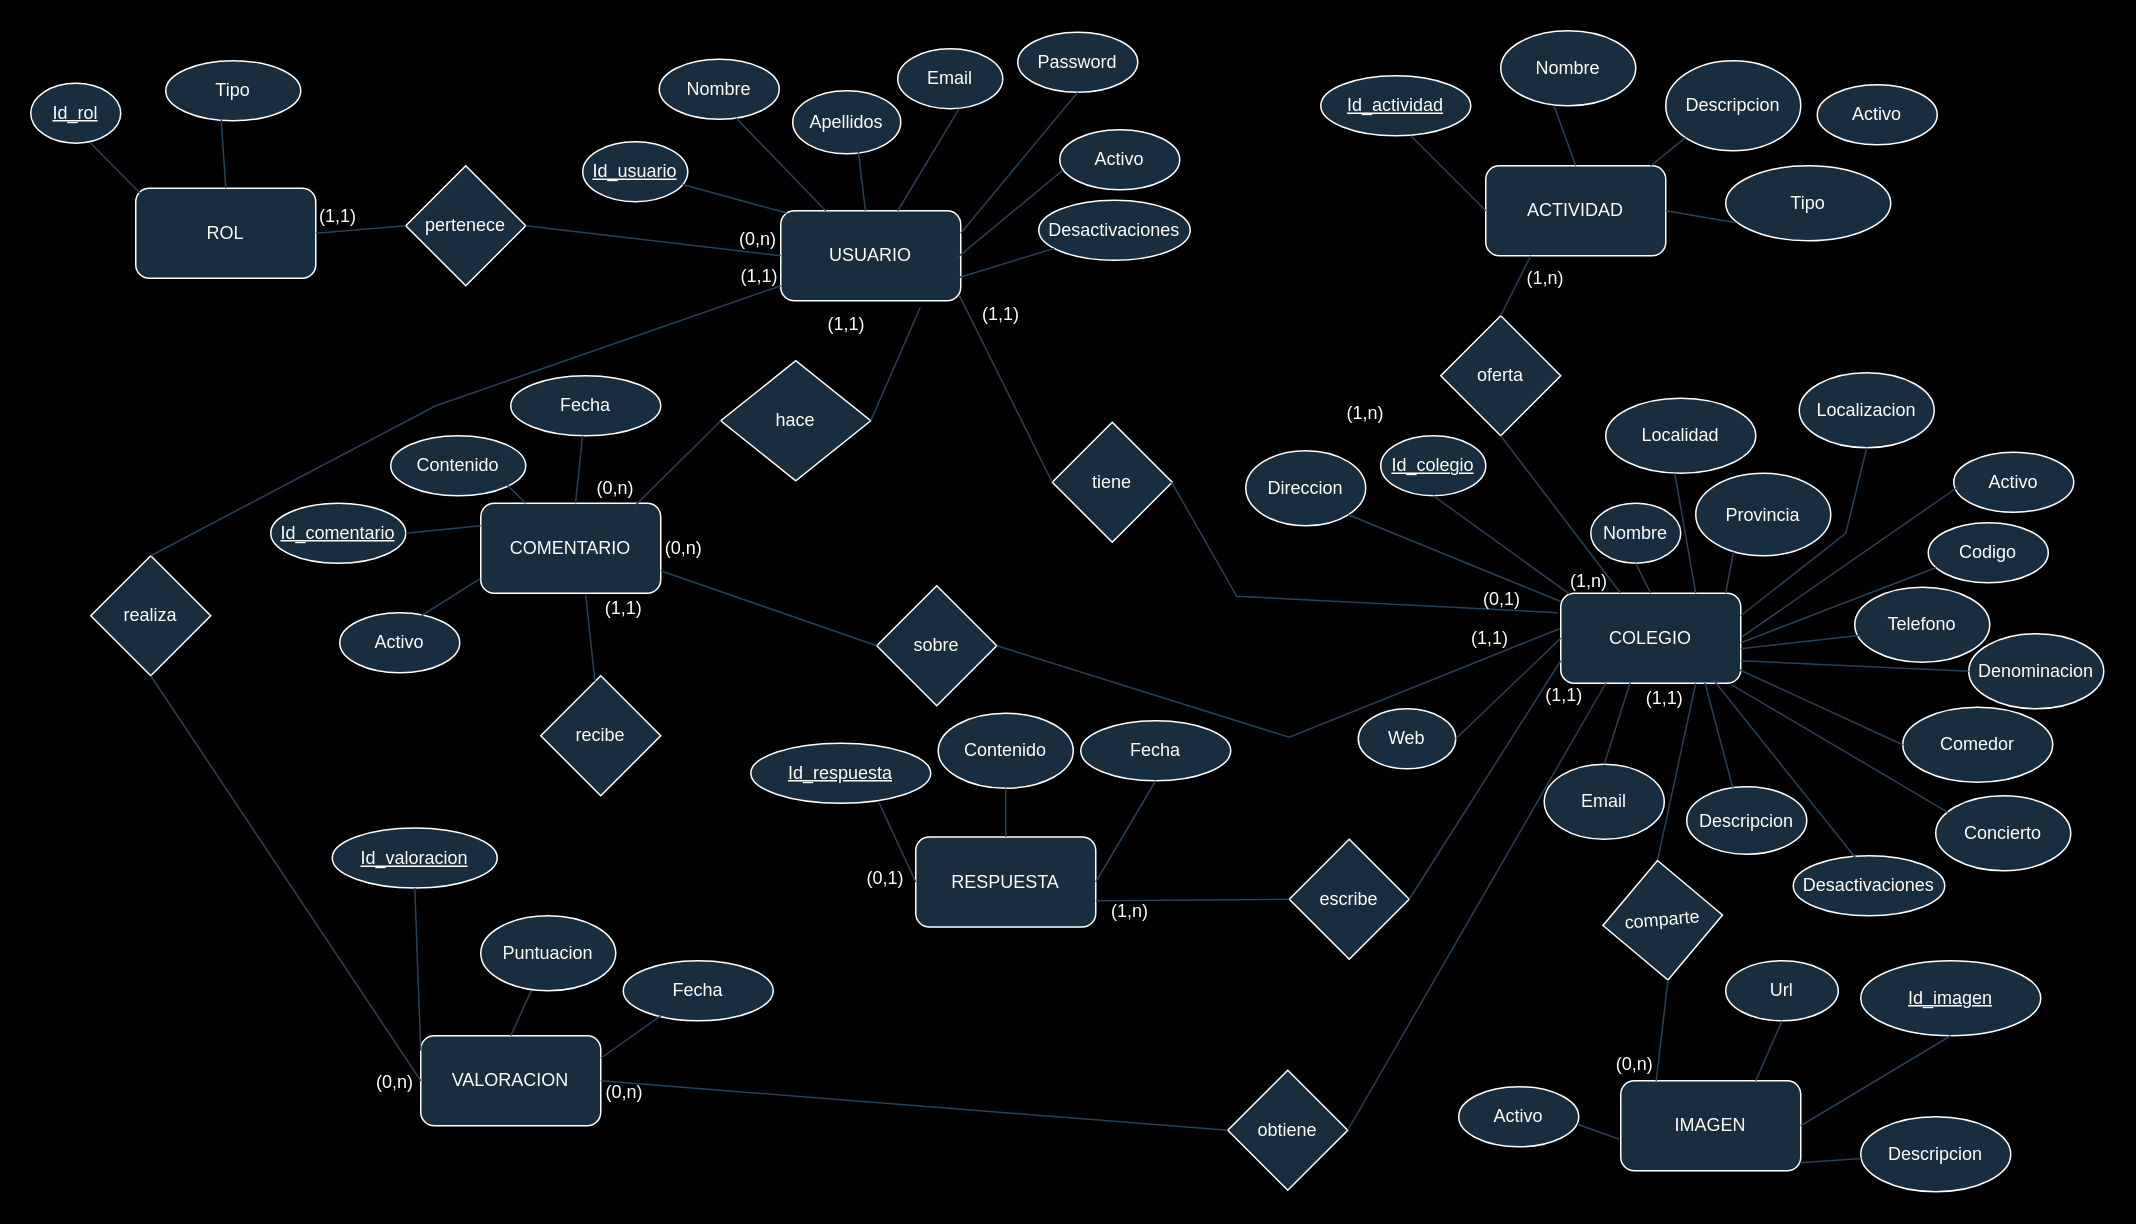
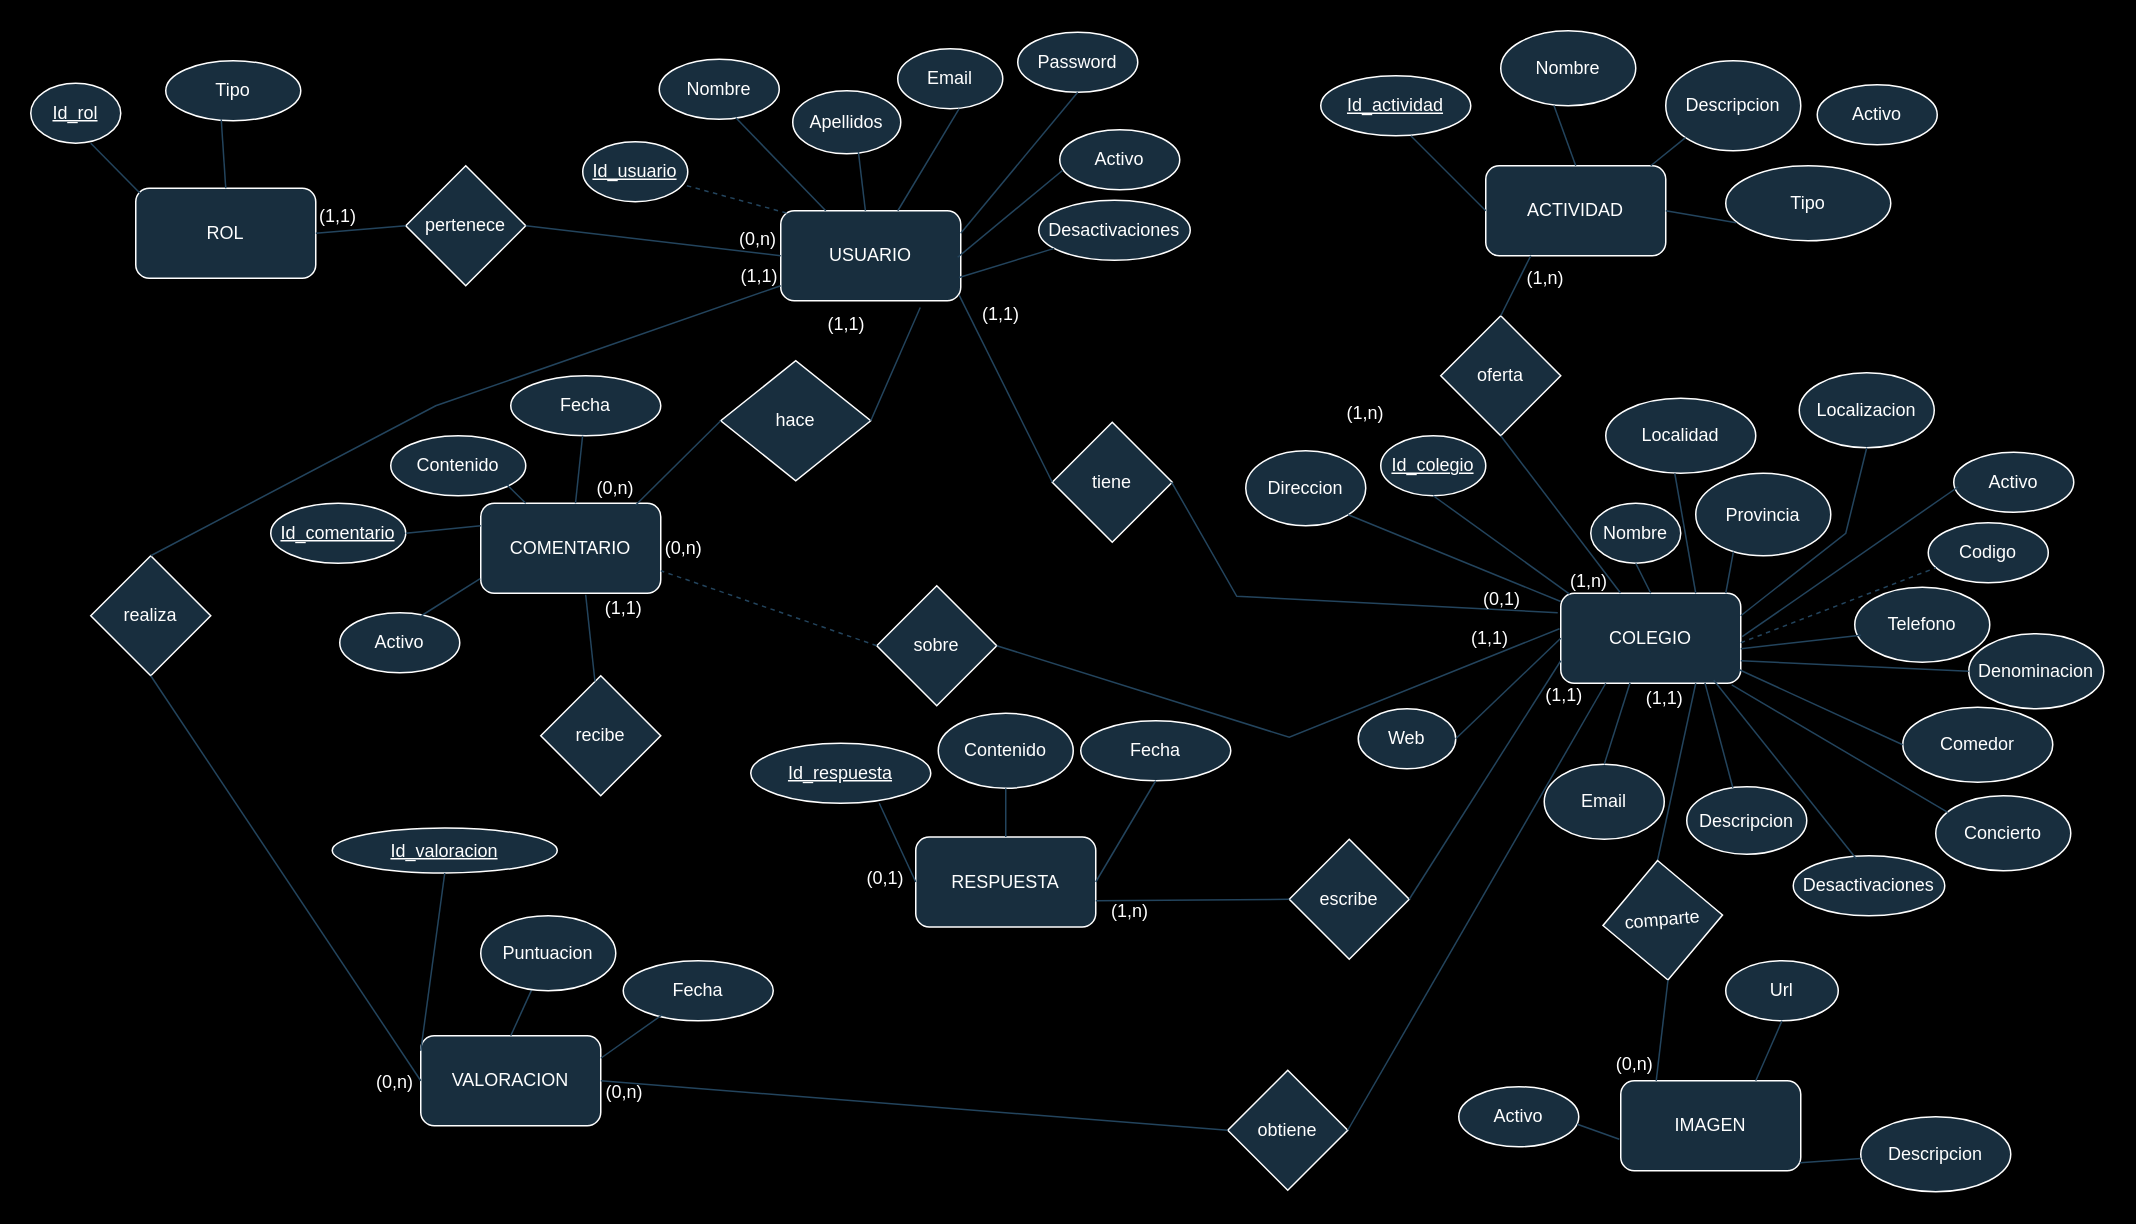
edge "Id_usuario" -- "USUARIO": style solid -> dashed
edge "Codigo" -- "COLEGIO": style solid -> dashed
edge "COMENTARIO" -- "sobre": style solid -> dashed
node "Id_valoracion": size 165x60 -> 225x45
node "Id_imagen": removed
edge "Id_imagen" -- "IMAGEN": removed
